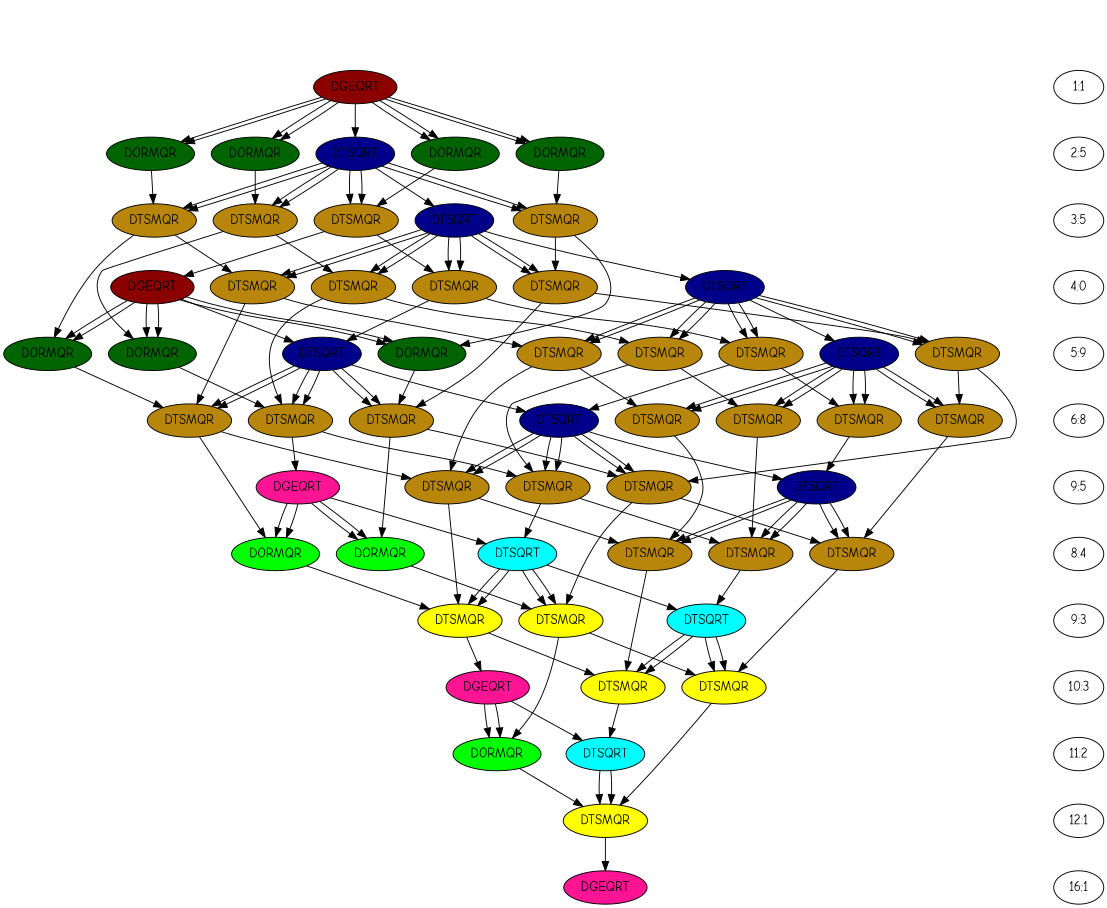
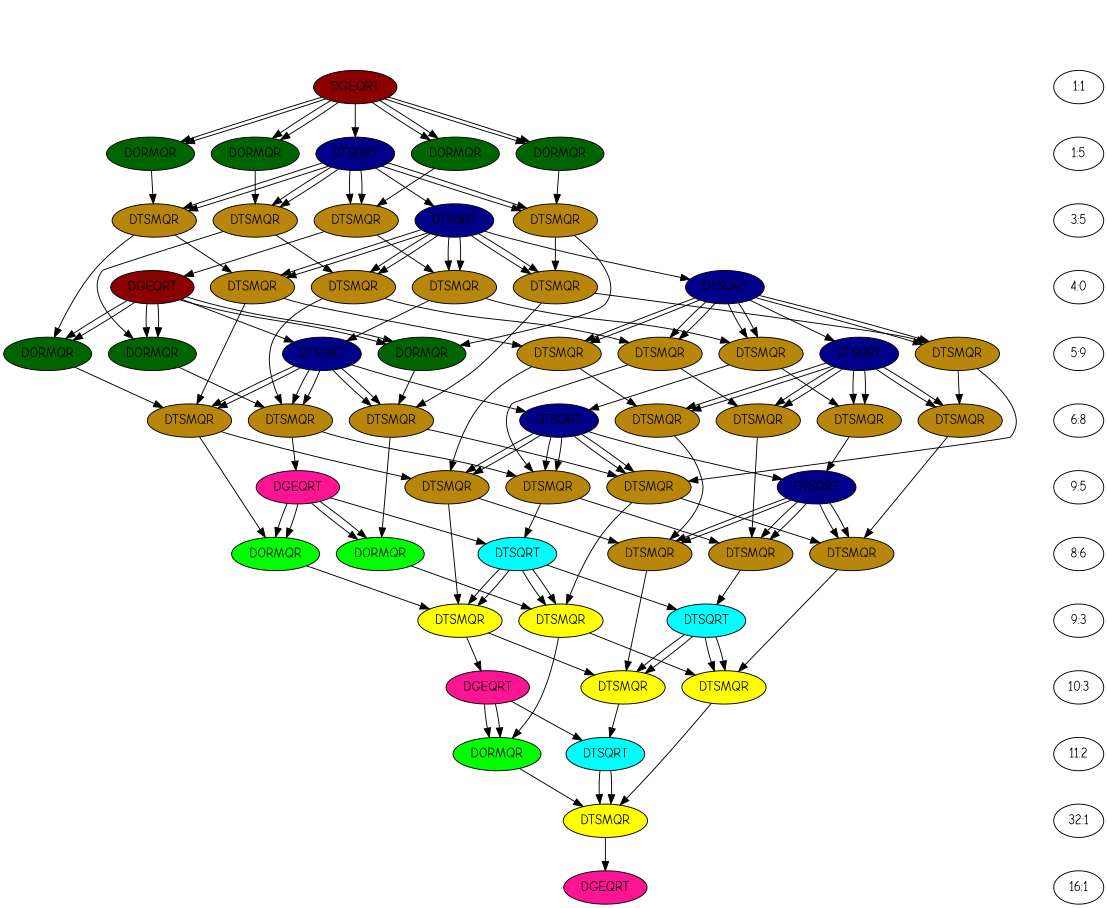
node "2:5": label "2:5" -> "1:5"
node "8:4": label "8:4" -> "8:6"
node "12:1": label "12:1" -> "32:1"
